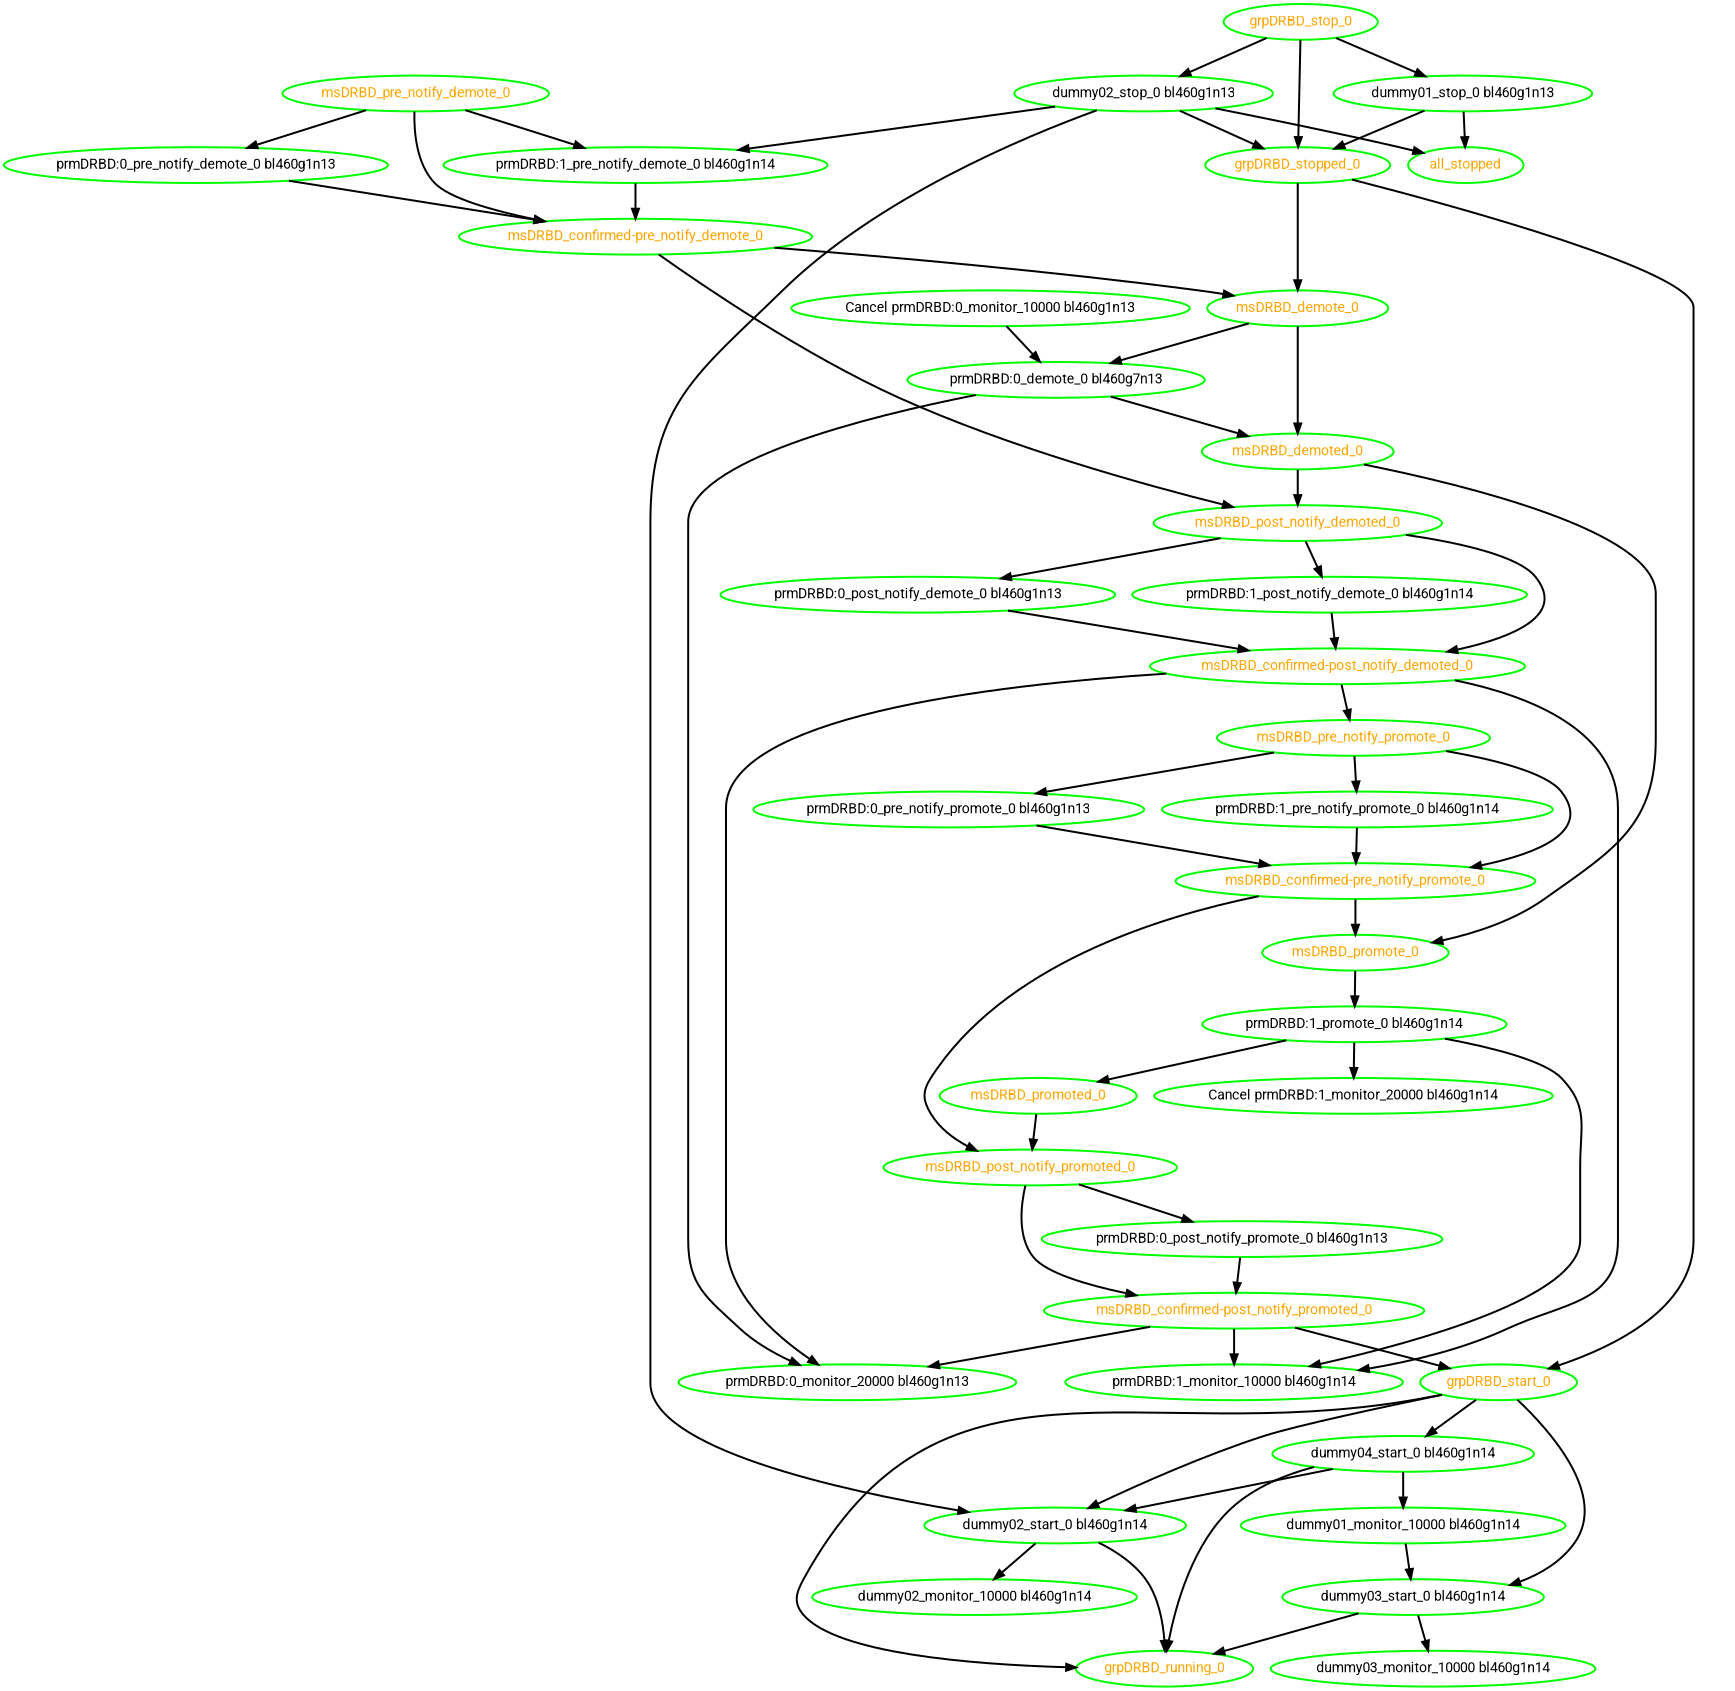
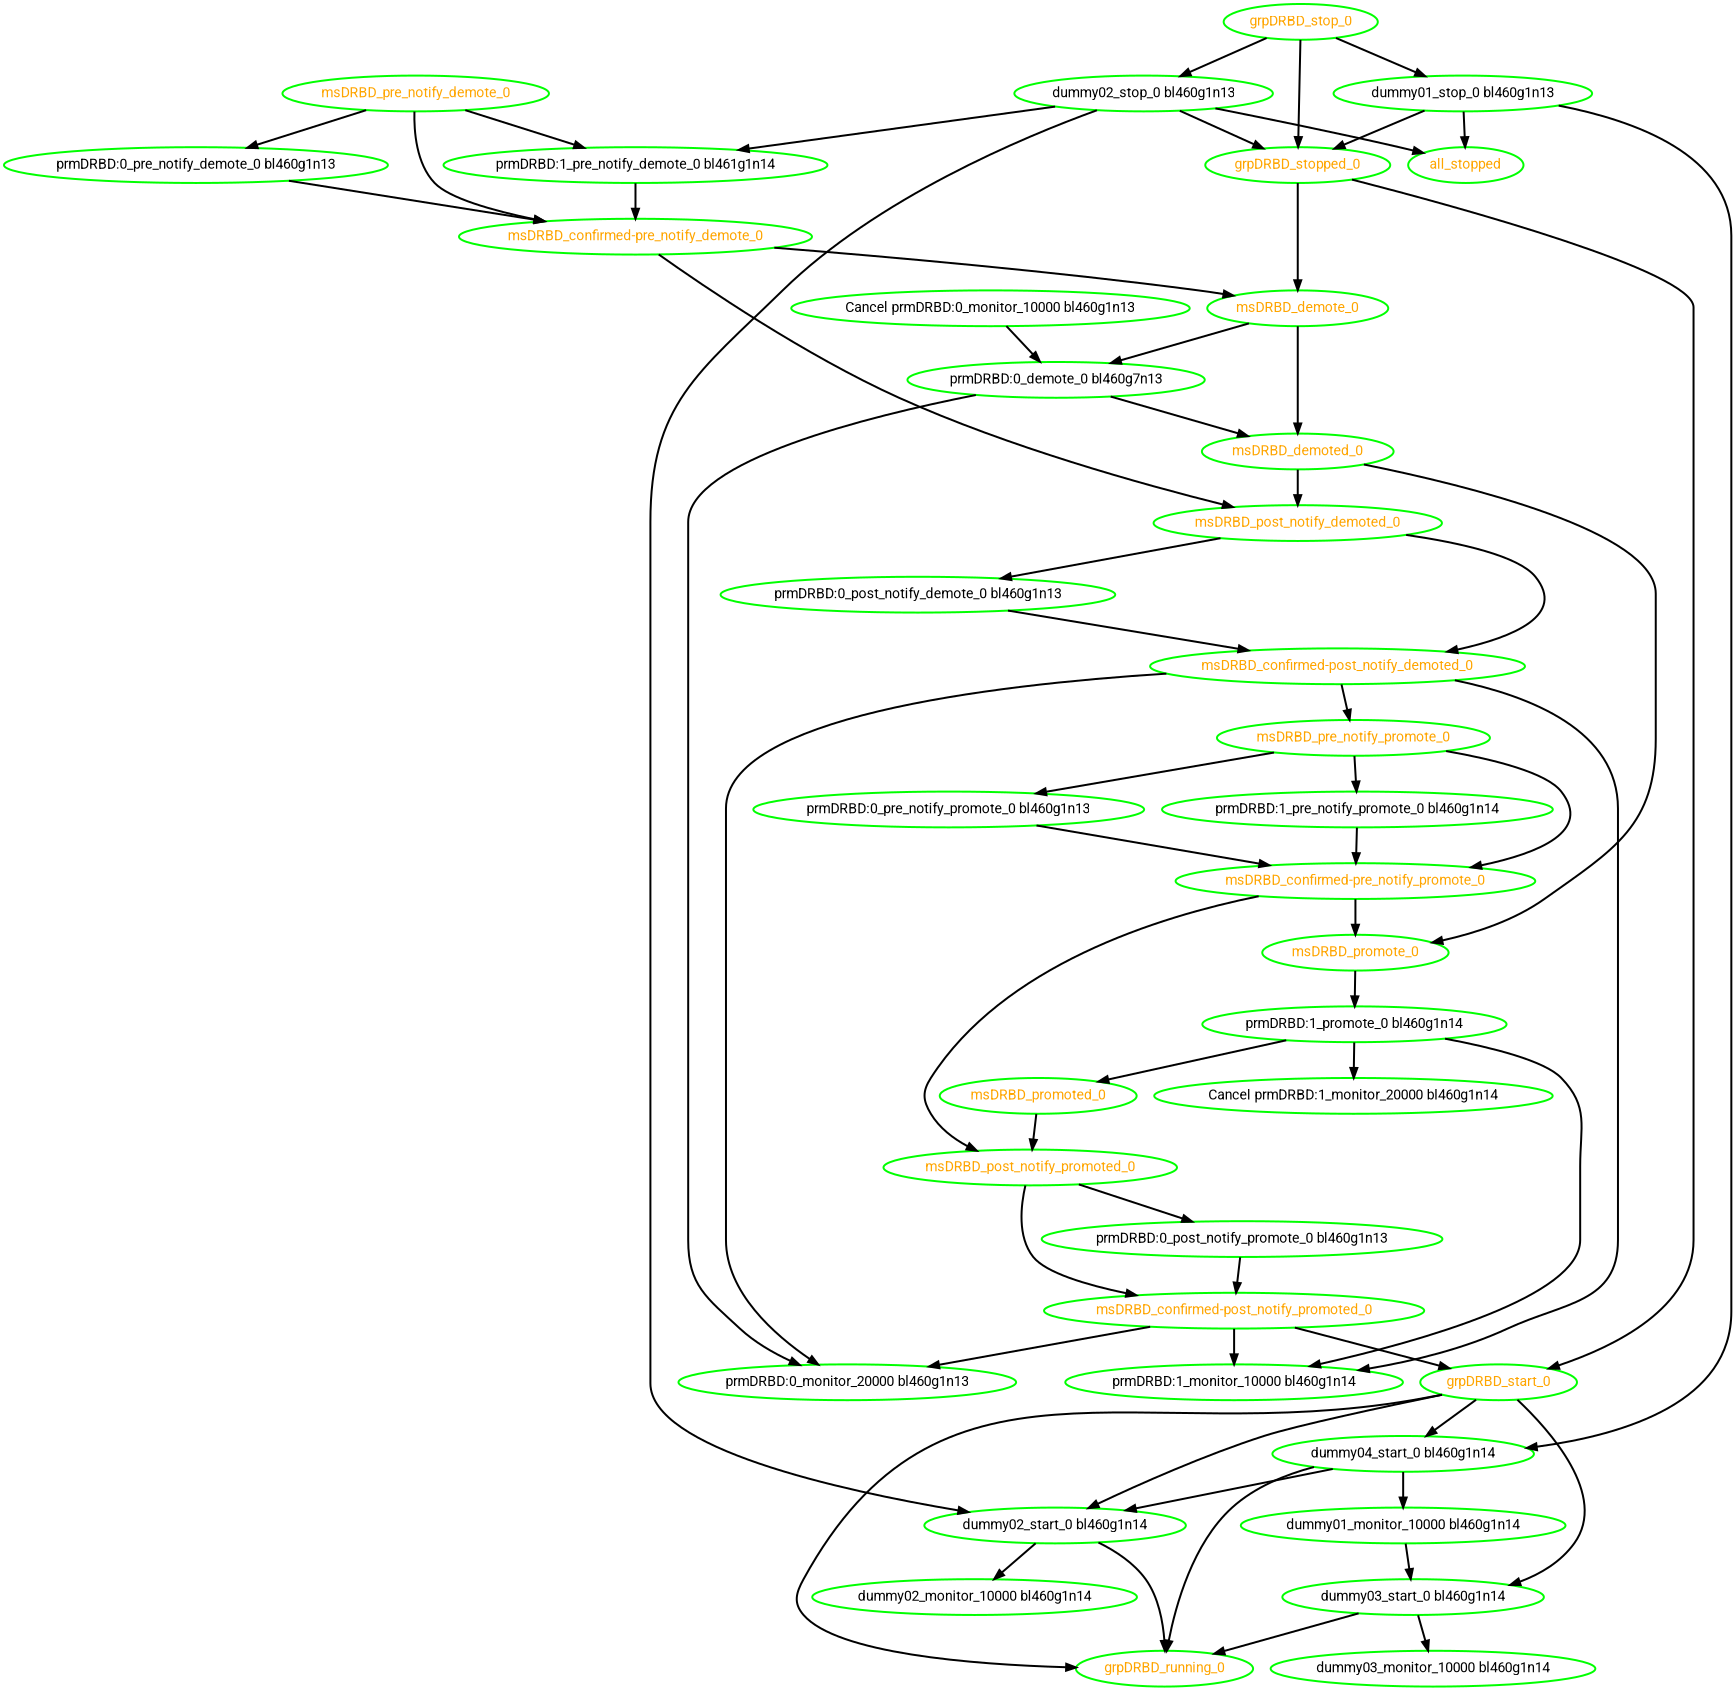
node "prmDRBD:1_pre_notify_demote_0 bl460g1n14": label "prmDRBD:1_pre_notify_demote_0 bl460g1n14" -> "prmDRBD:1_pre_notify_demote_0 bl461g1n14"
node "prmDRBD:1_post_notify_demote_0 bl460g1n14": removed
edge "dummy01_stop_0 bl460g1n13" -> "dummy04_start_0 bl460g1n14": added
